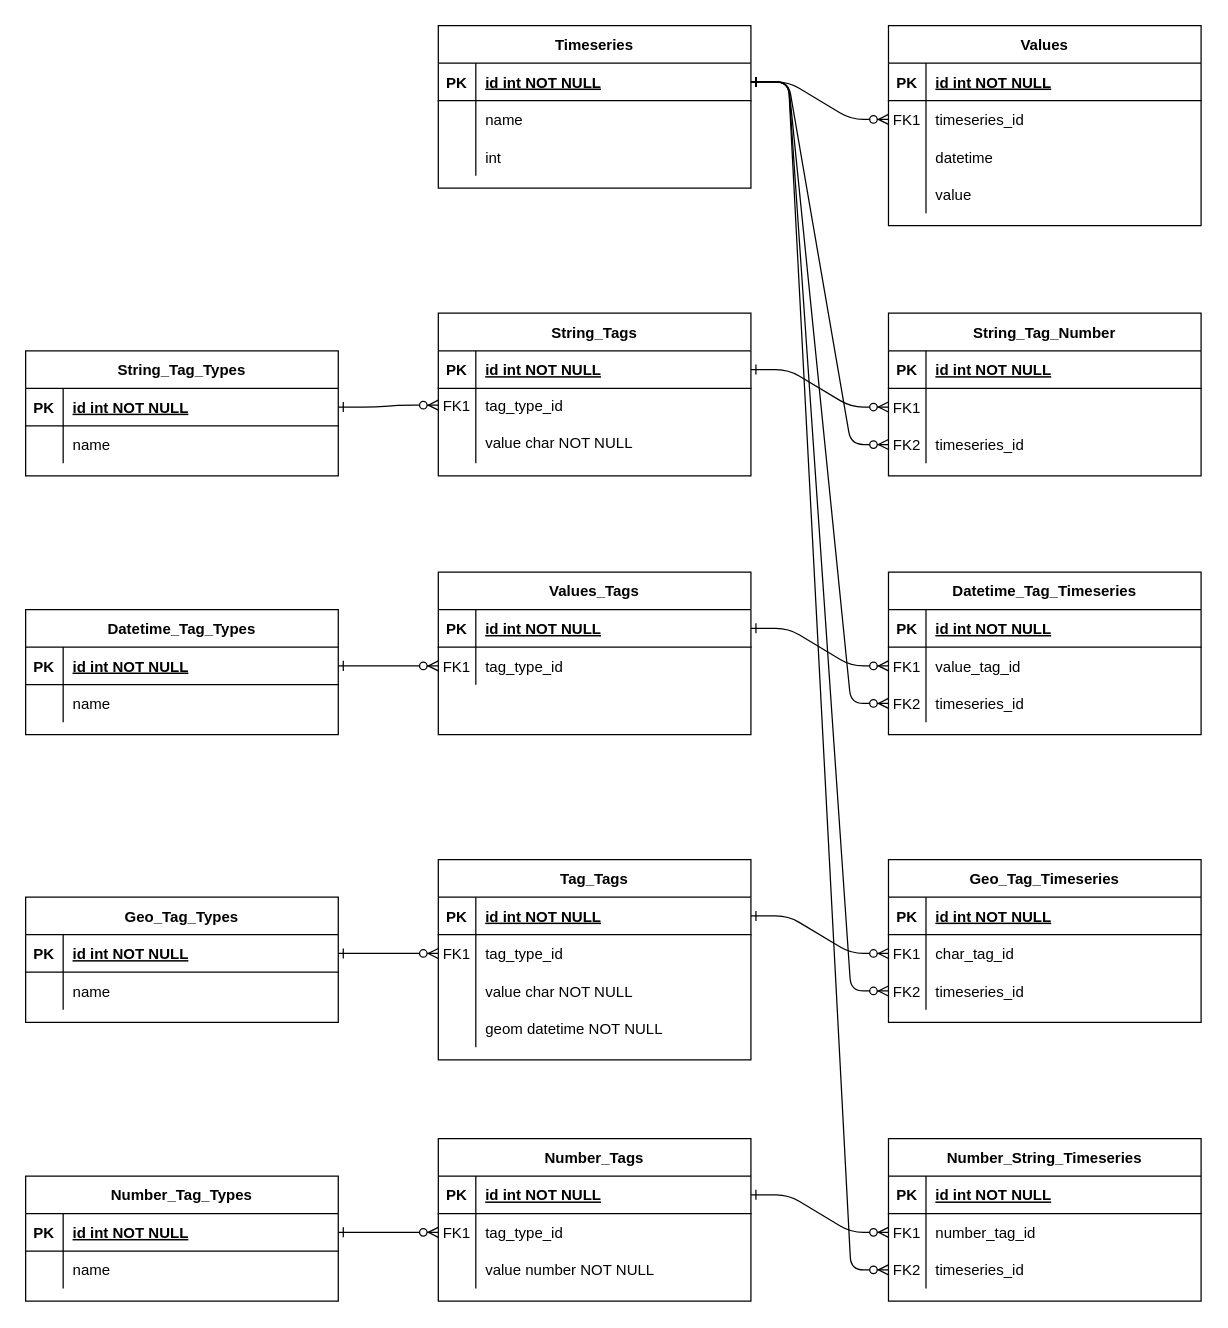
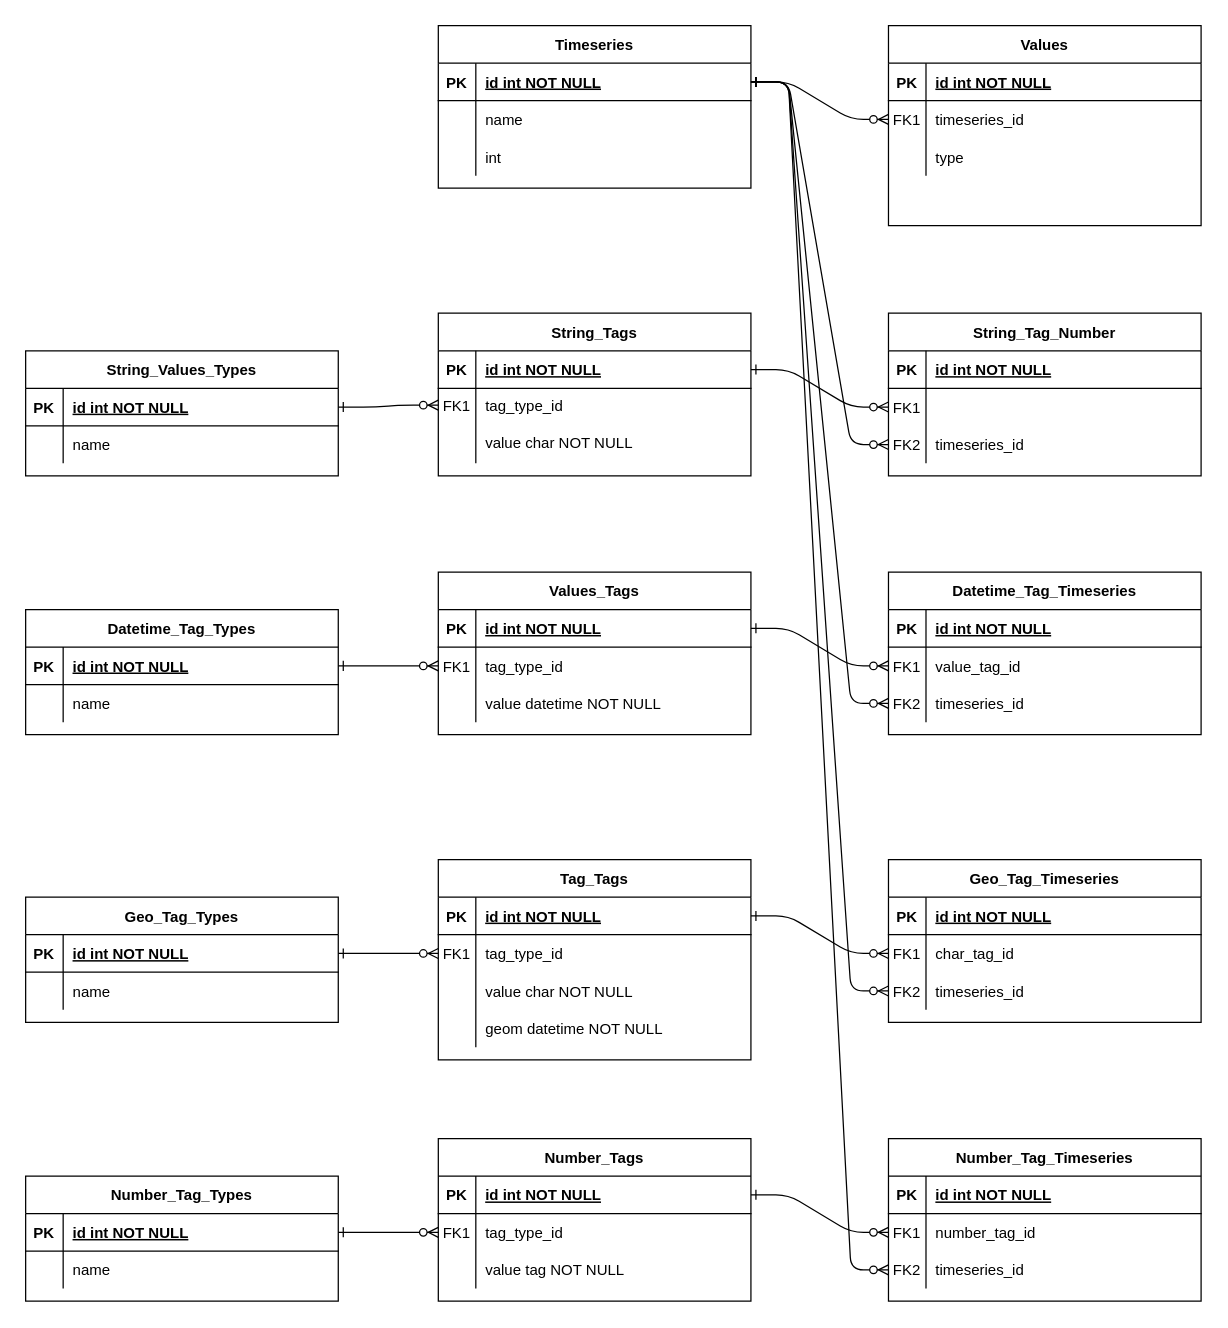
node "datetime": label "datetime" -> "type"
node "value": removed
node "String_Tag_Types": label "String_Tag_Types" -> "String_Values_Types"
node "value datetime NOT NULL": added
node "Number_String_Timeseries": label "Number_String_Timeseries" -> "Number_Tag_Timeseries"
node "value number NOT NULL": label "value number NOT NULL" -> "value tag NOT NULL"
